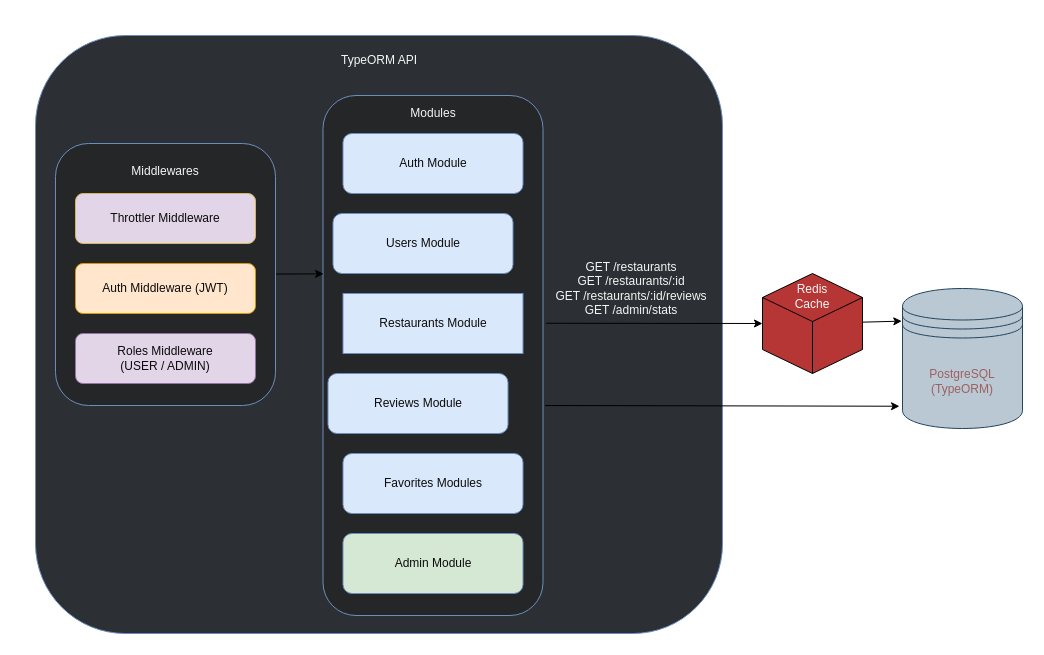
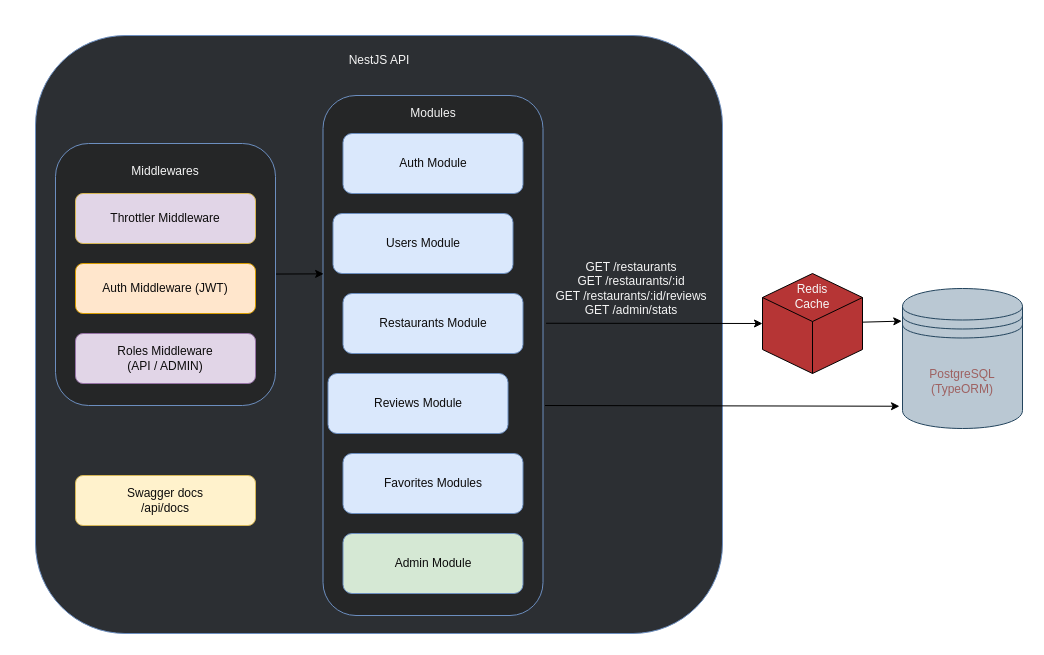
node "TypeORM API": label "TypeORM API" -> "NestJS API"
node "Restaurants Module": shape rectangle -> rounded rectangle
node "Roles Middleware (USER / ADMIN)": label "Roles Middleware (USER / ADMIN)" -> "Roles Middleware (API / ADMIN)"
node "Swagger docs /api/docs": added
